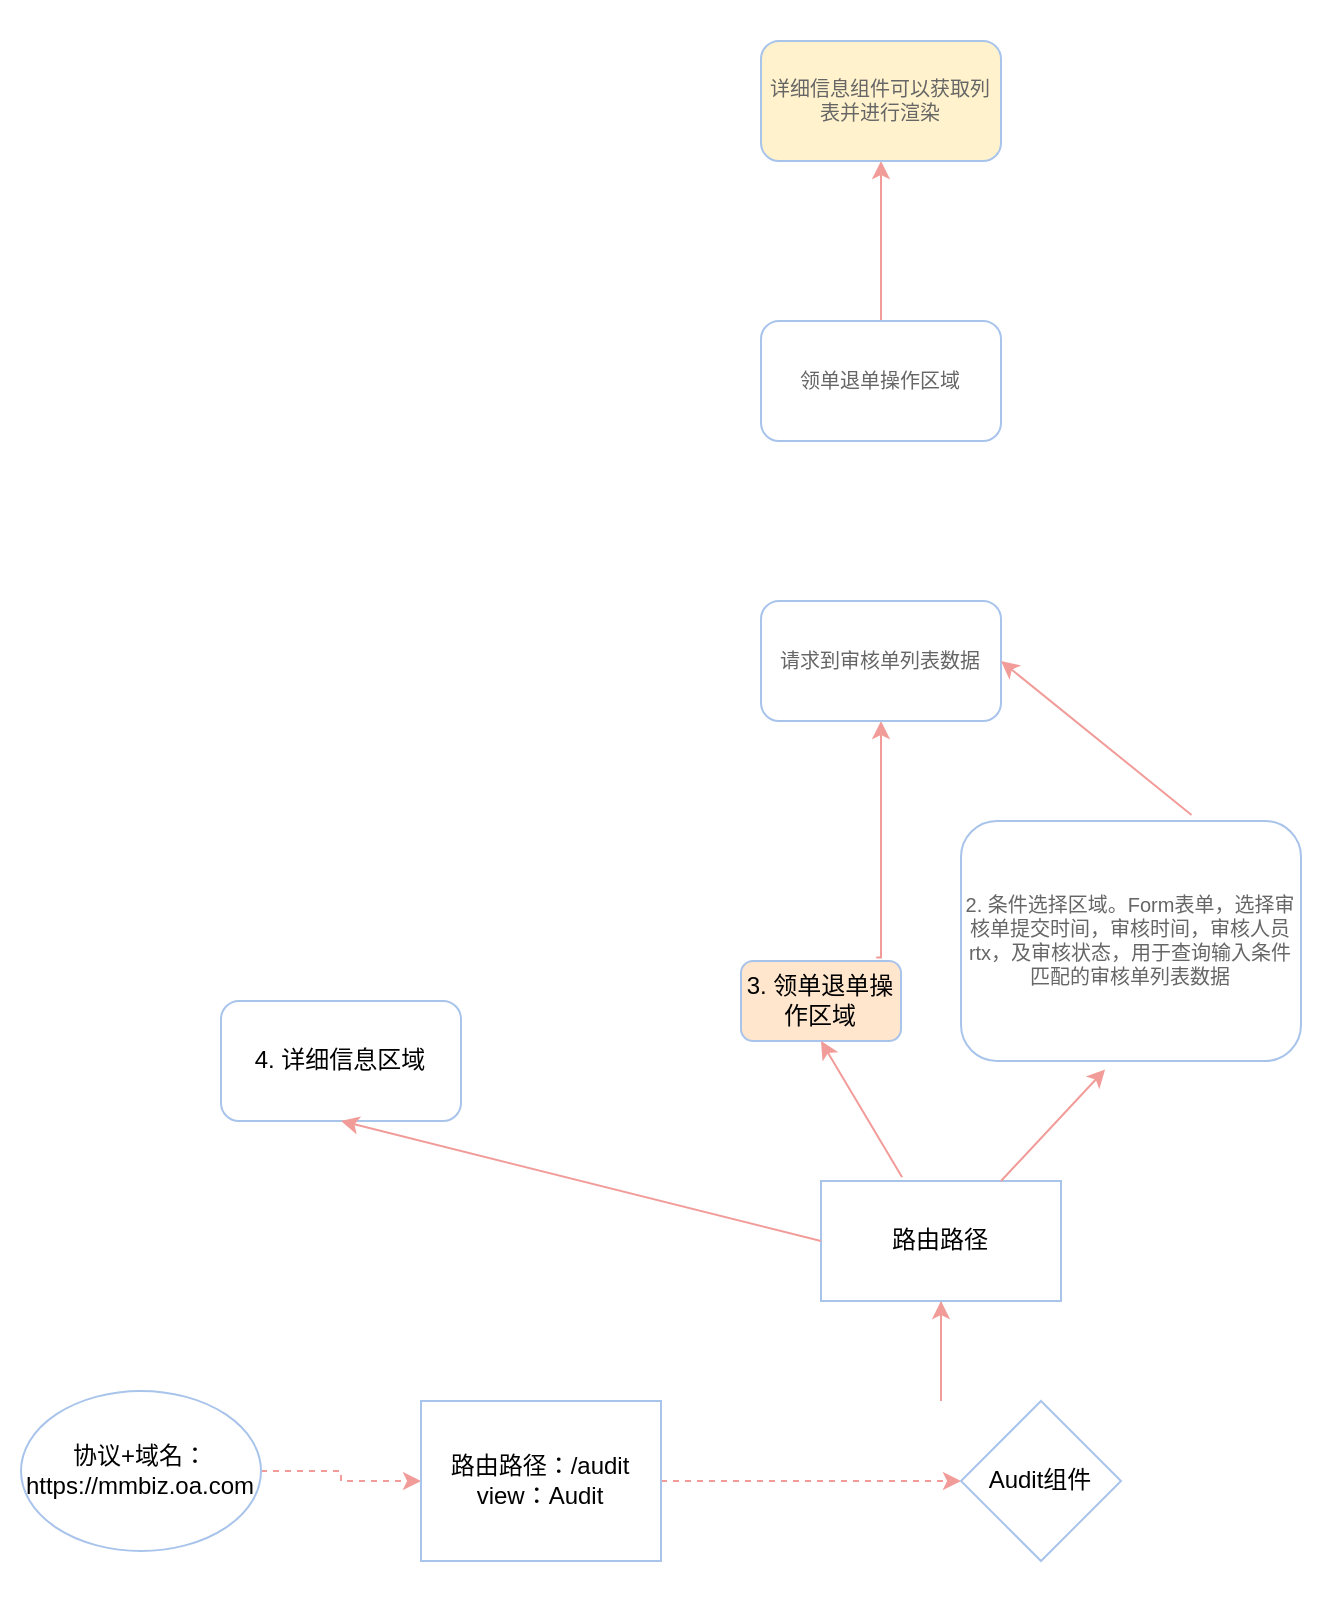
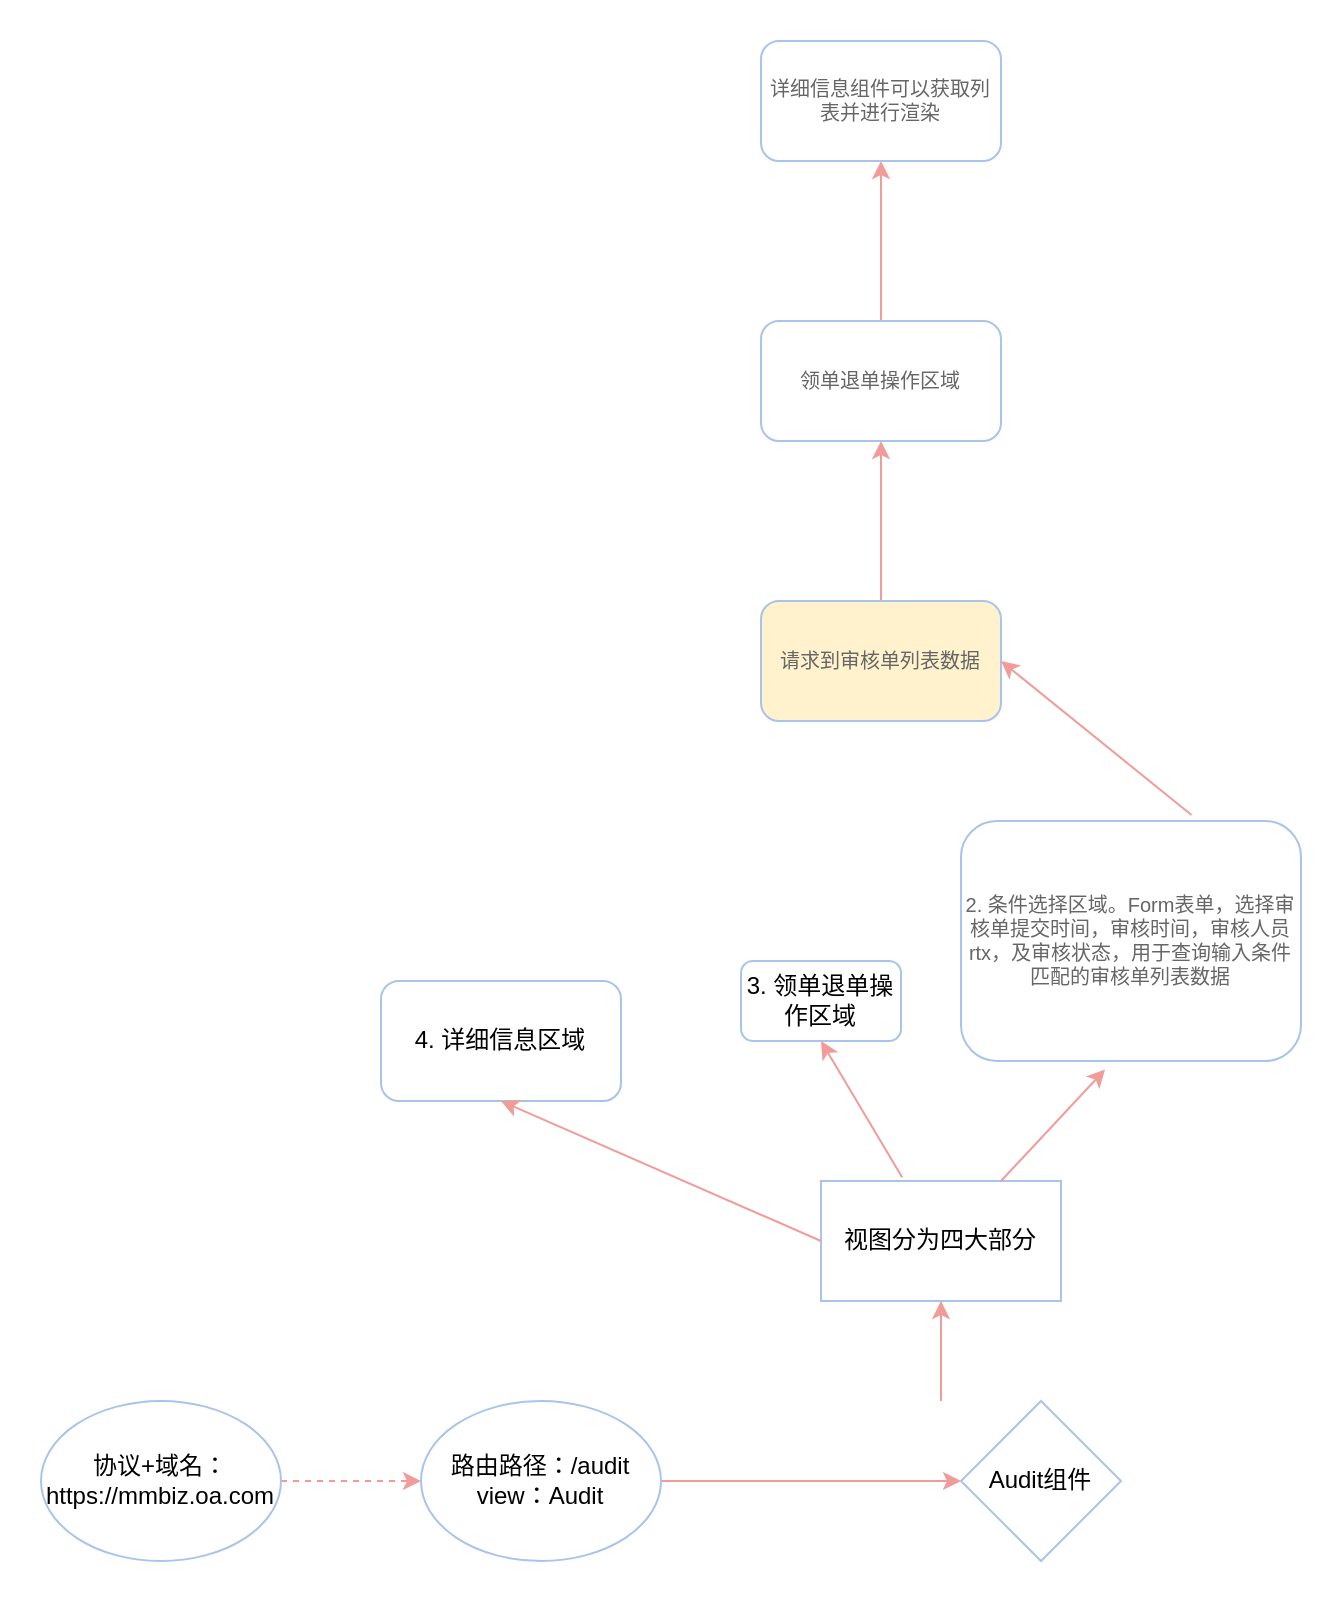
node "详细信息组件可以获取列表并进行渲染": fillcolor #fff2cc -> #ffffff
edge "请求到审核单列表数据" -> "领单退单操作区域": added
node "请求到审核单列表数据": fillcolor #ffffff -> #fff2cc
edge "3. 领单退单操作区域" -> "请求到审核单列表数据": removed
node "3. 领单退单操作区域": fillcolor #ffe6cc -> #ffffff
node "4. 详细信息区域": moved (341, 1061) -> (501, 1041)
node "路由路径": label "路由路径" -> "视图分为四大部分"
node "协议+域名： https://mmbiz.oa.com": moved (141, 1471) -> (161, 1481)
node "路由路径：/audit view：Audit": shape rectangle -> ellipse
edge "路由路径：/audit view：Audit" -> "Audit组件": style dashed -> solid
